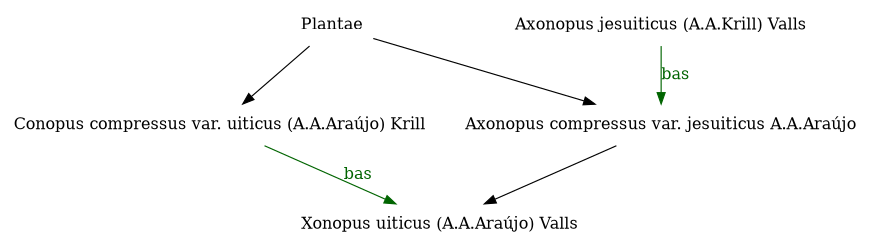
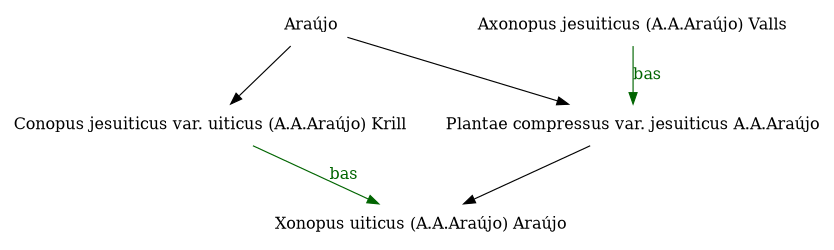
node "Plantae": label "Plantae" -> "Araújo"
node "Axonopus jesuiticus (A.A.Krill) Valls": label "Axonopus jesuiticus (A.A.Krill) Valls" -> "Axonopus jesuiticus (A.A.Araújo) Valls"
node "Conopus compressus var. uiticus (A.A.Araújo) Krill": label "Conopus compressus var. uiticus (A.A.Araújo) Krill" -> "Conopus jesuiticus var. uiticus (A.A.Araújo) Krill"
node "Axonopus compressus var. jesuiticus A.A.Araújo": label "Axonopus compressus var. jesuiticus A.A.Araújo" -> "Plantae compressus var. jesuiticus A.A.Araújo"
node "Xonopus uiticus (A.A.Araújo) Valls": label "Xonopus uiticus (A.A.Araújo) Valls" -> "Xonopus uiticus (A.A.Araújo) Araújo"
